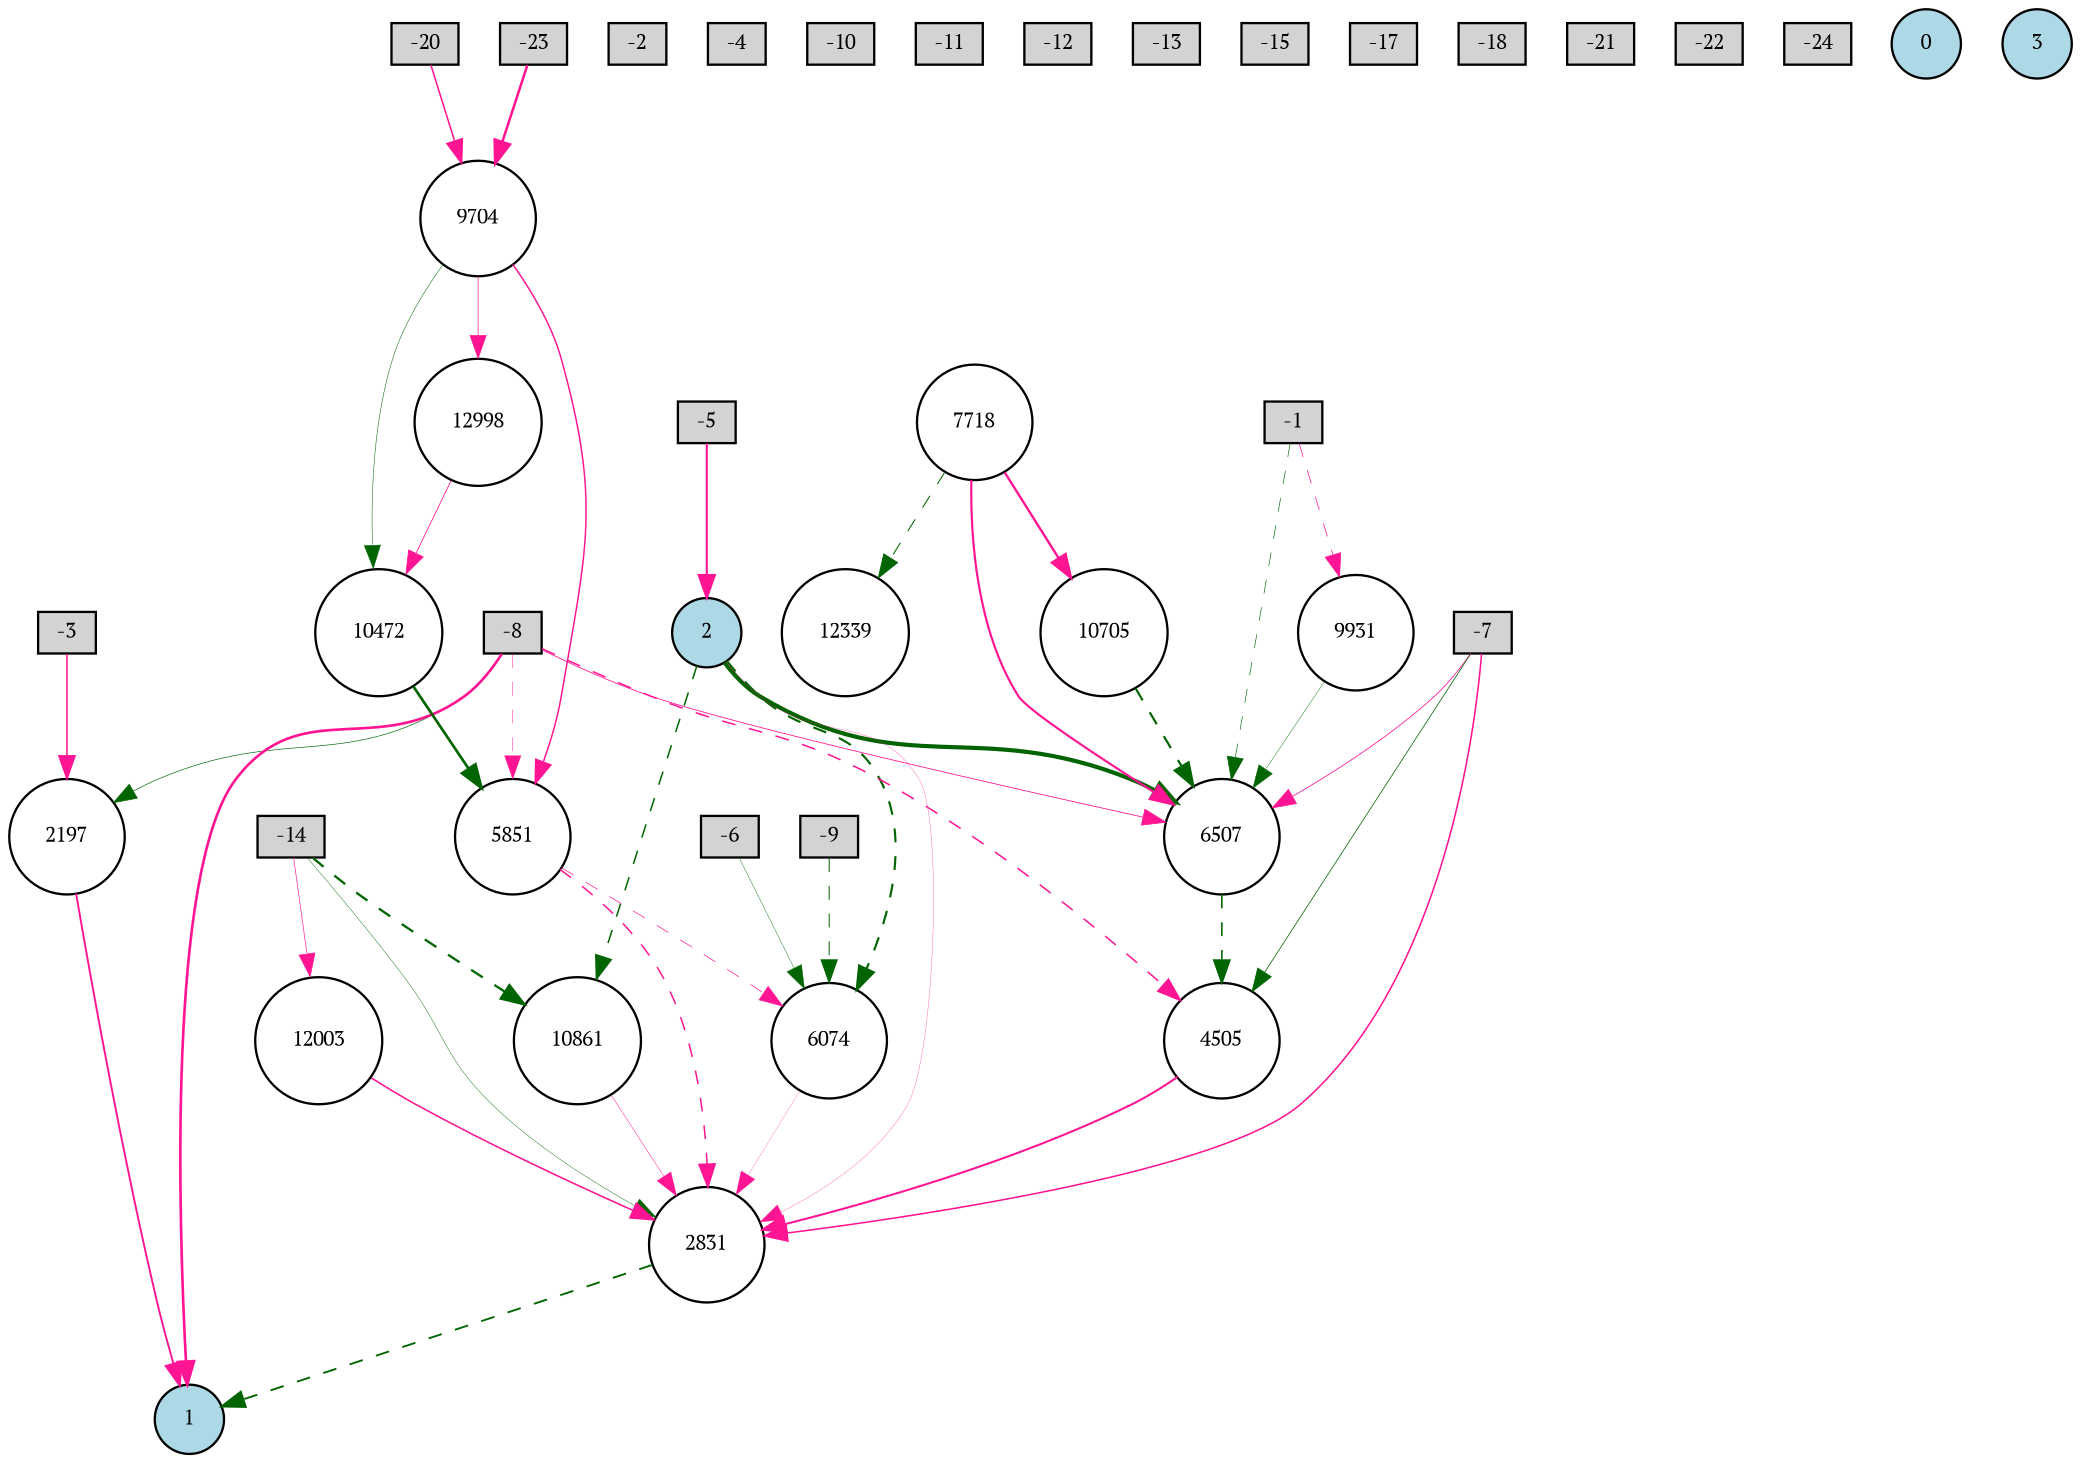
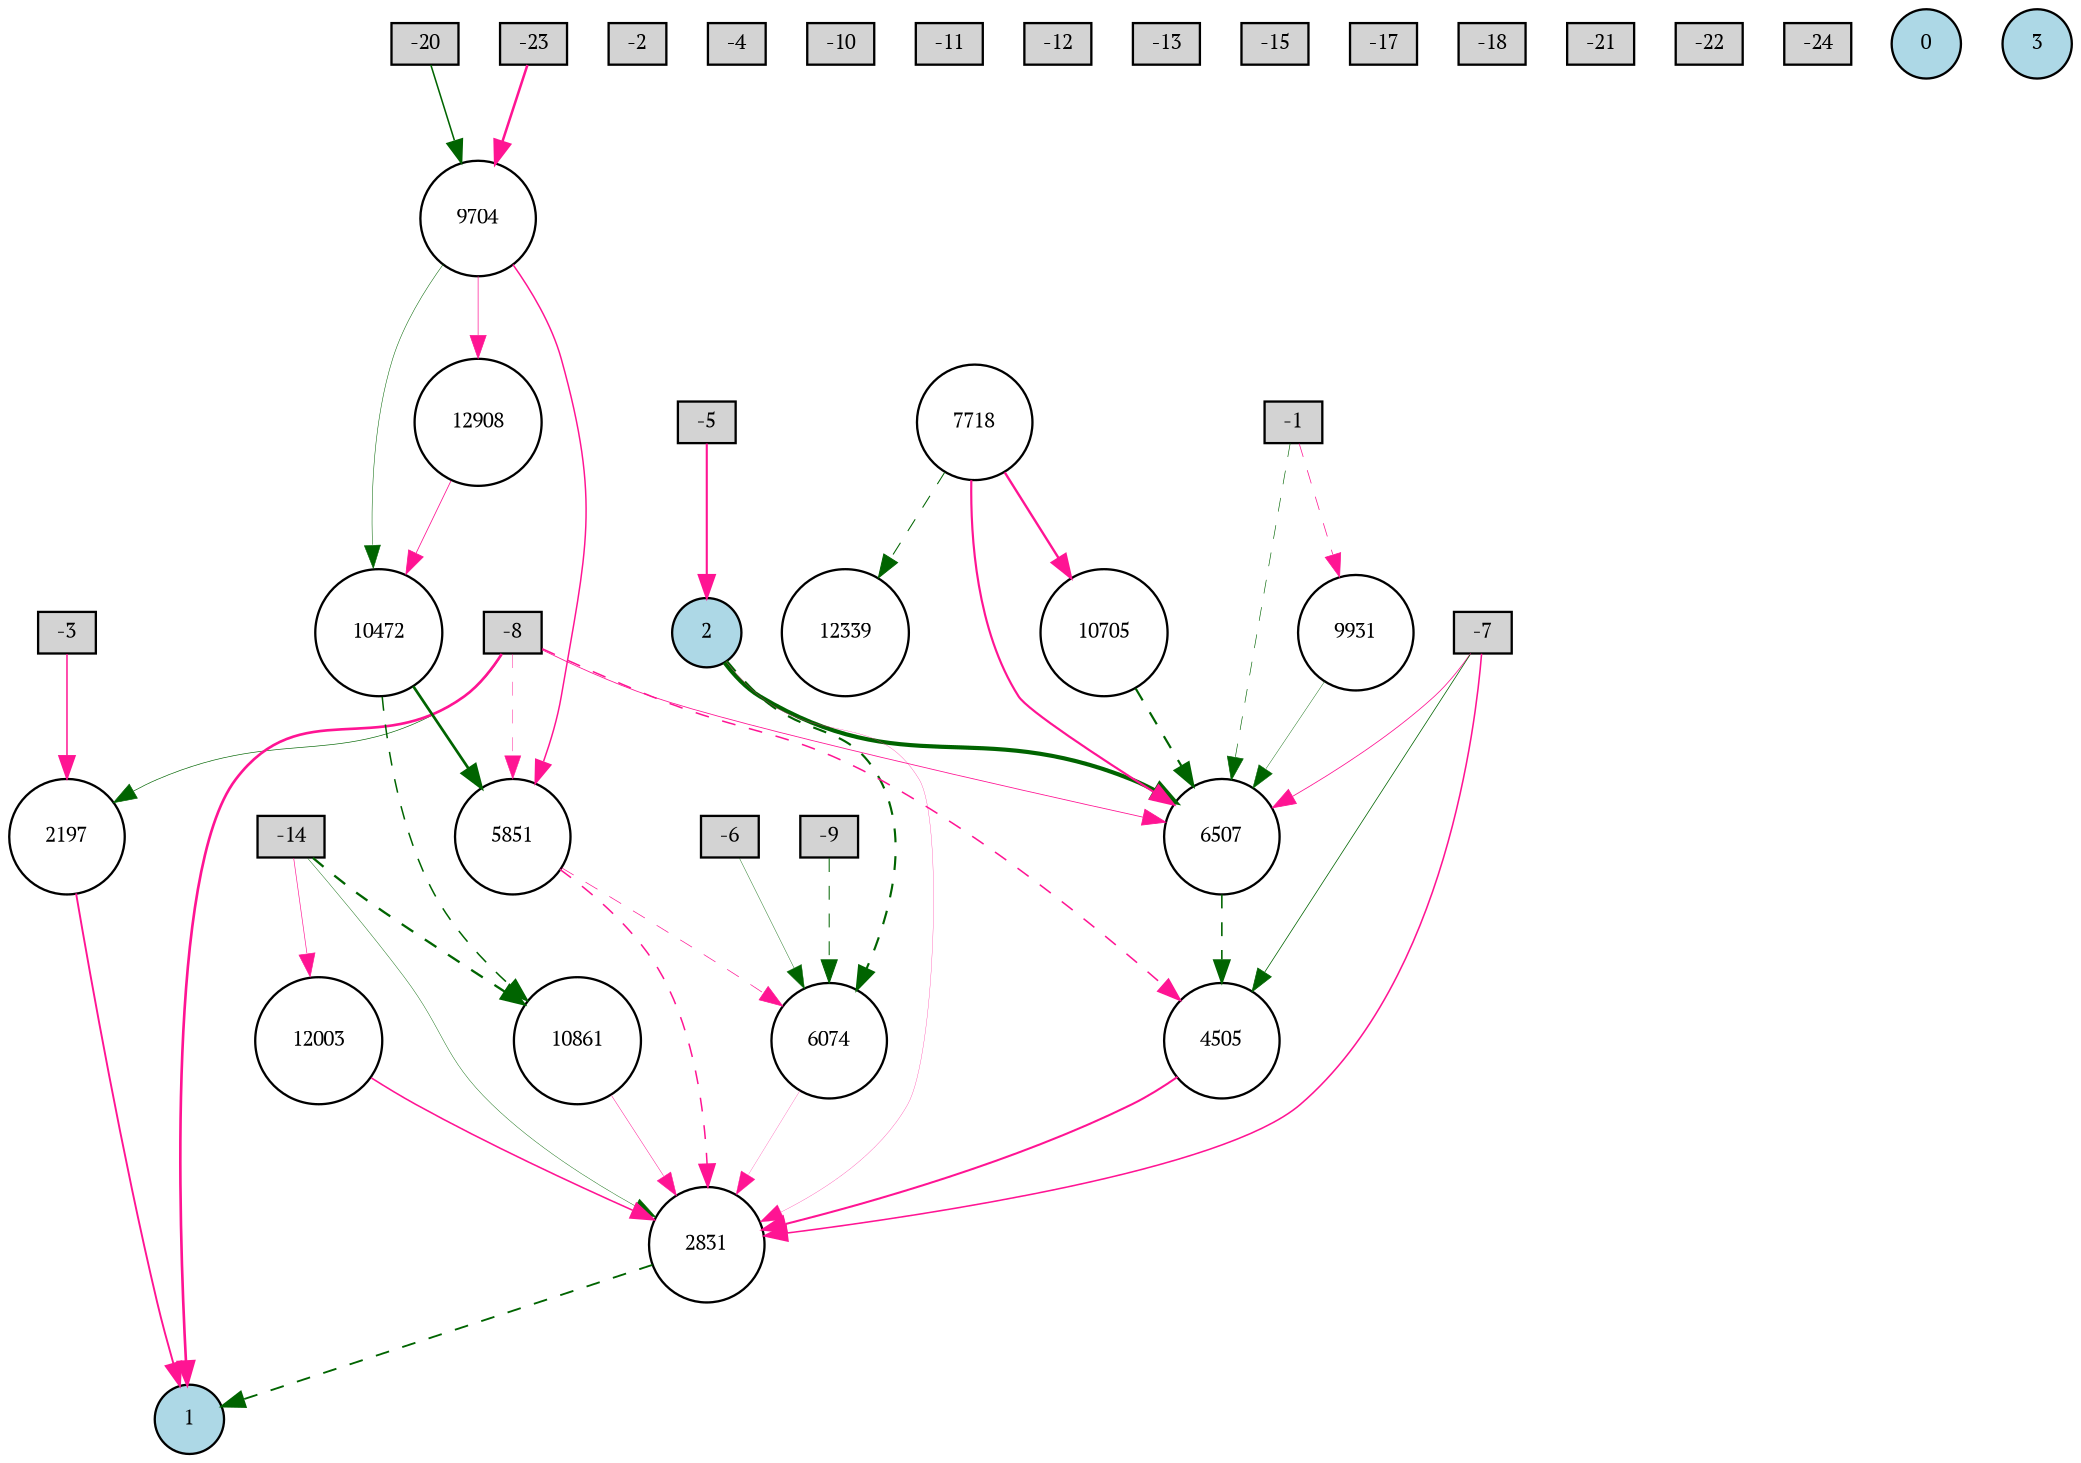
edge "-20" -> "9704": color deeppink -> darkgreen
node "12998": label "12998" -> "12908"
edge "2" -> "10861": now "10472" -> "10861"
